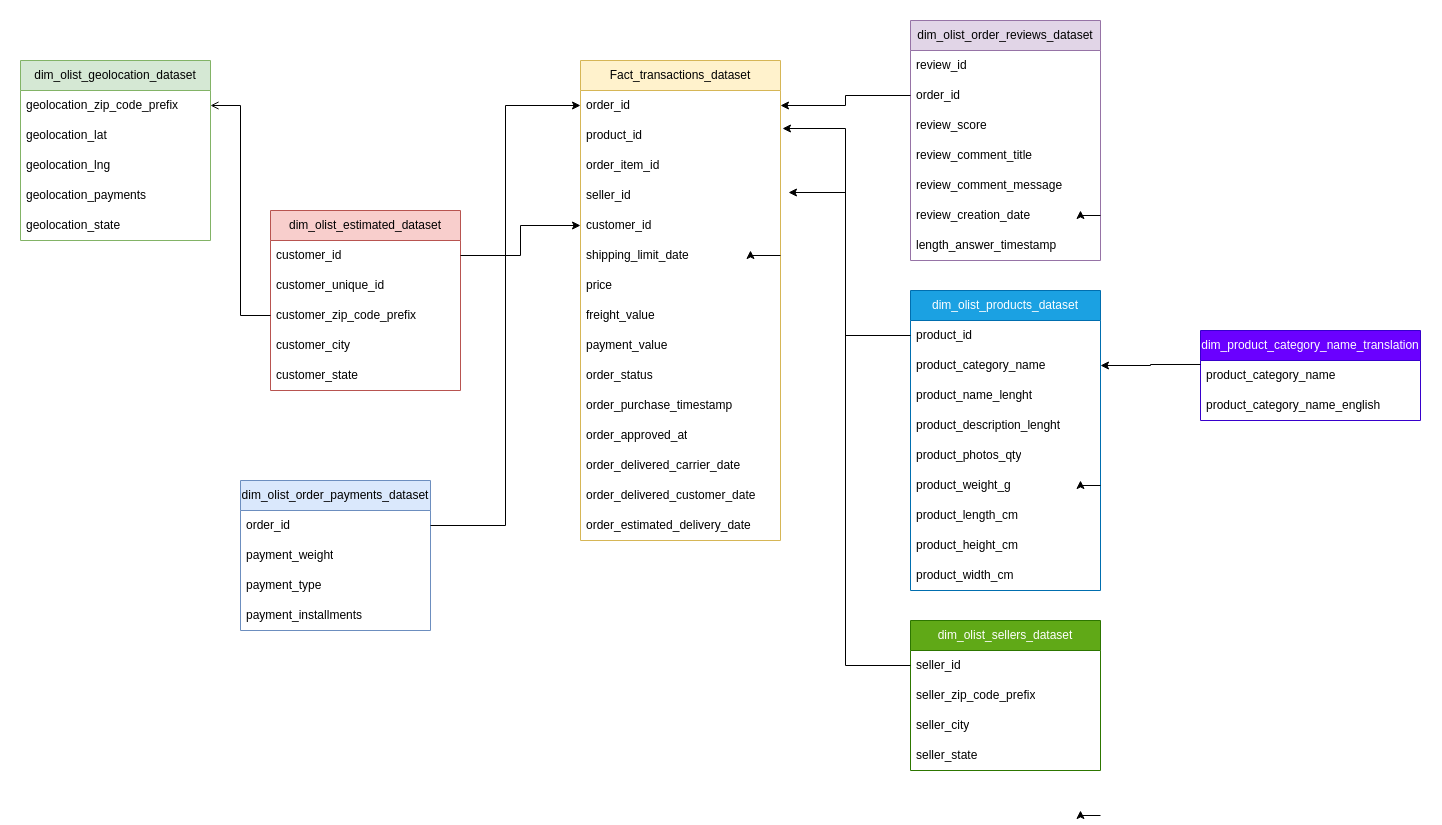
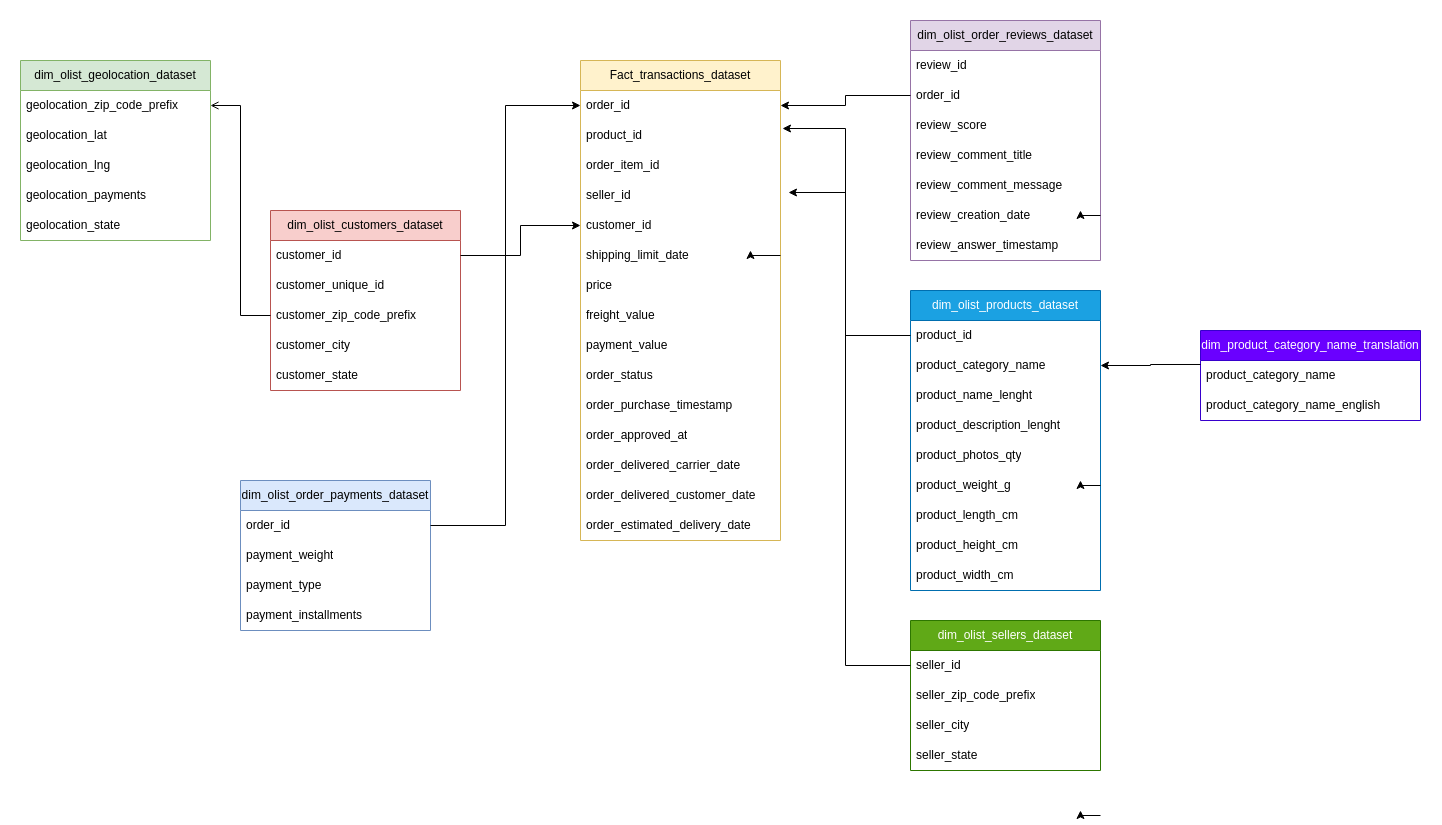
node "dim_olist_estimated_dataset": label "dim_olist_estimated_dataset" -> "dim_olist_customers_dataset"
node "length_answer_timestamp": label "length_answer_timestamp" -> "review_answer_timestamp"
